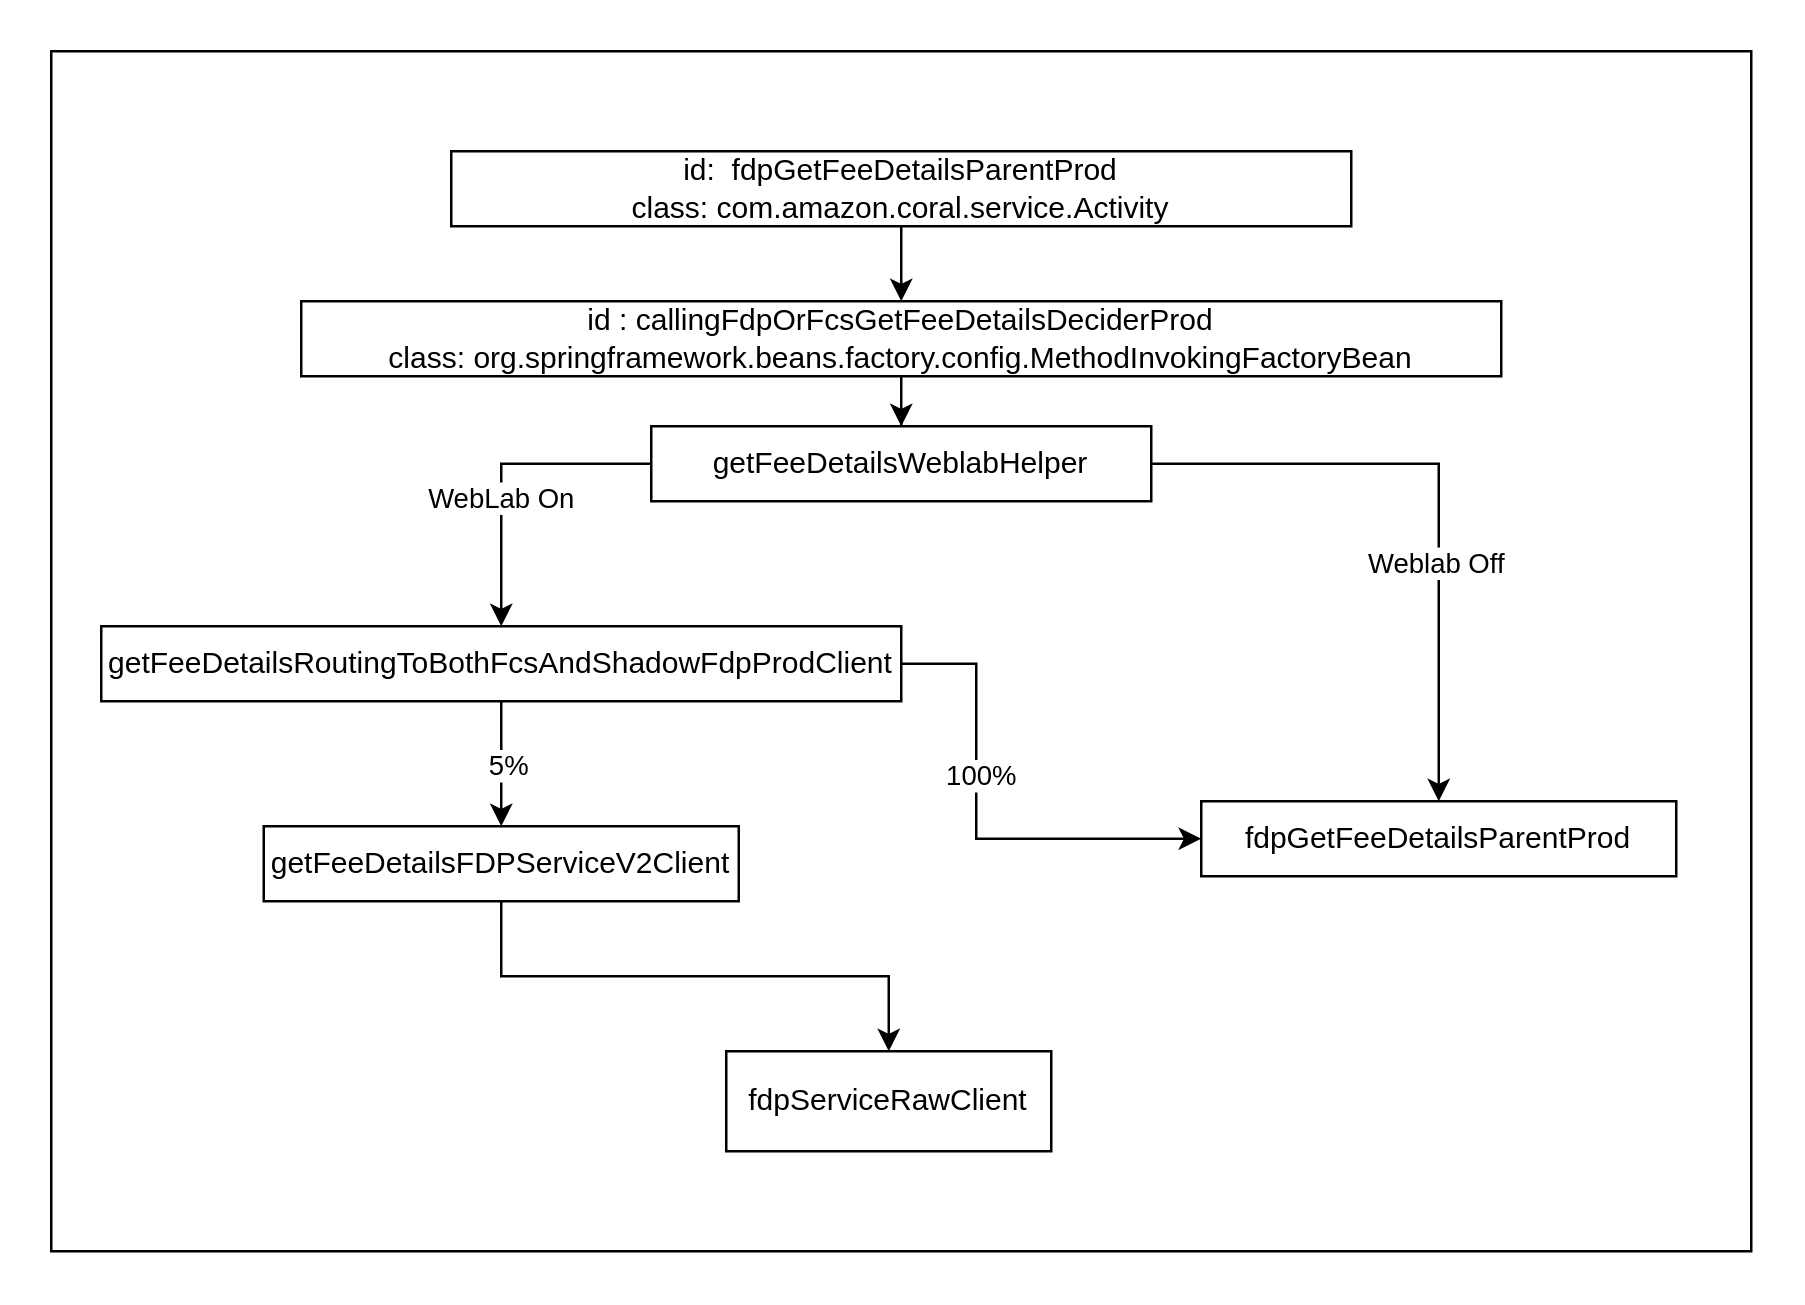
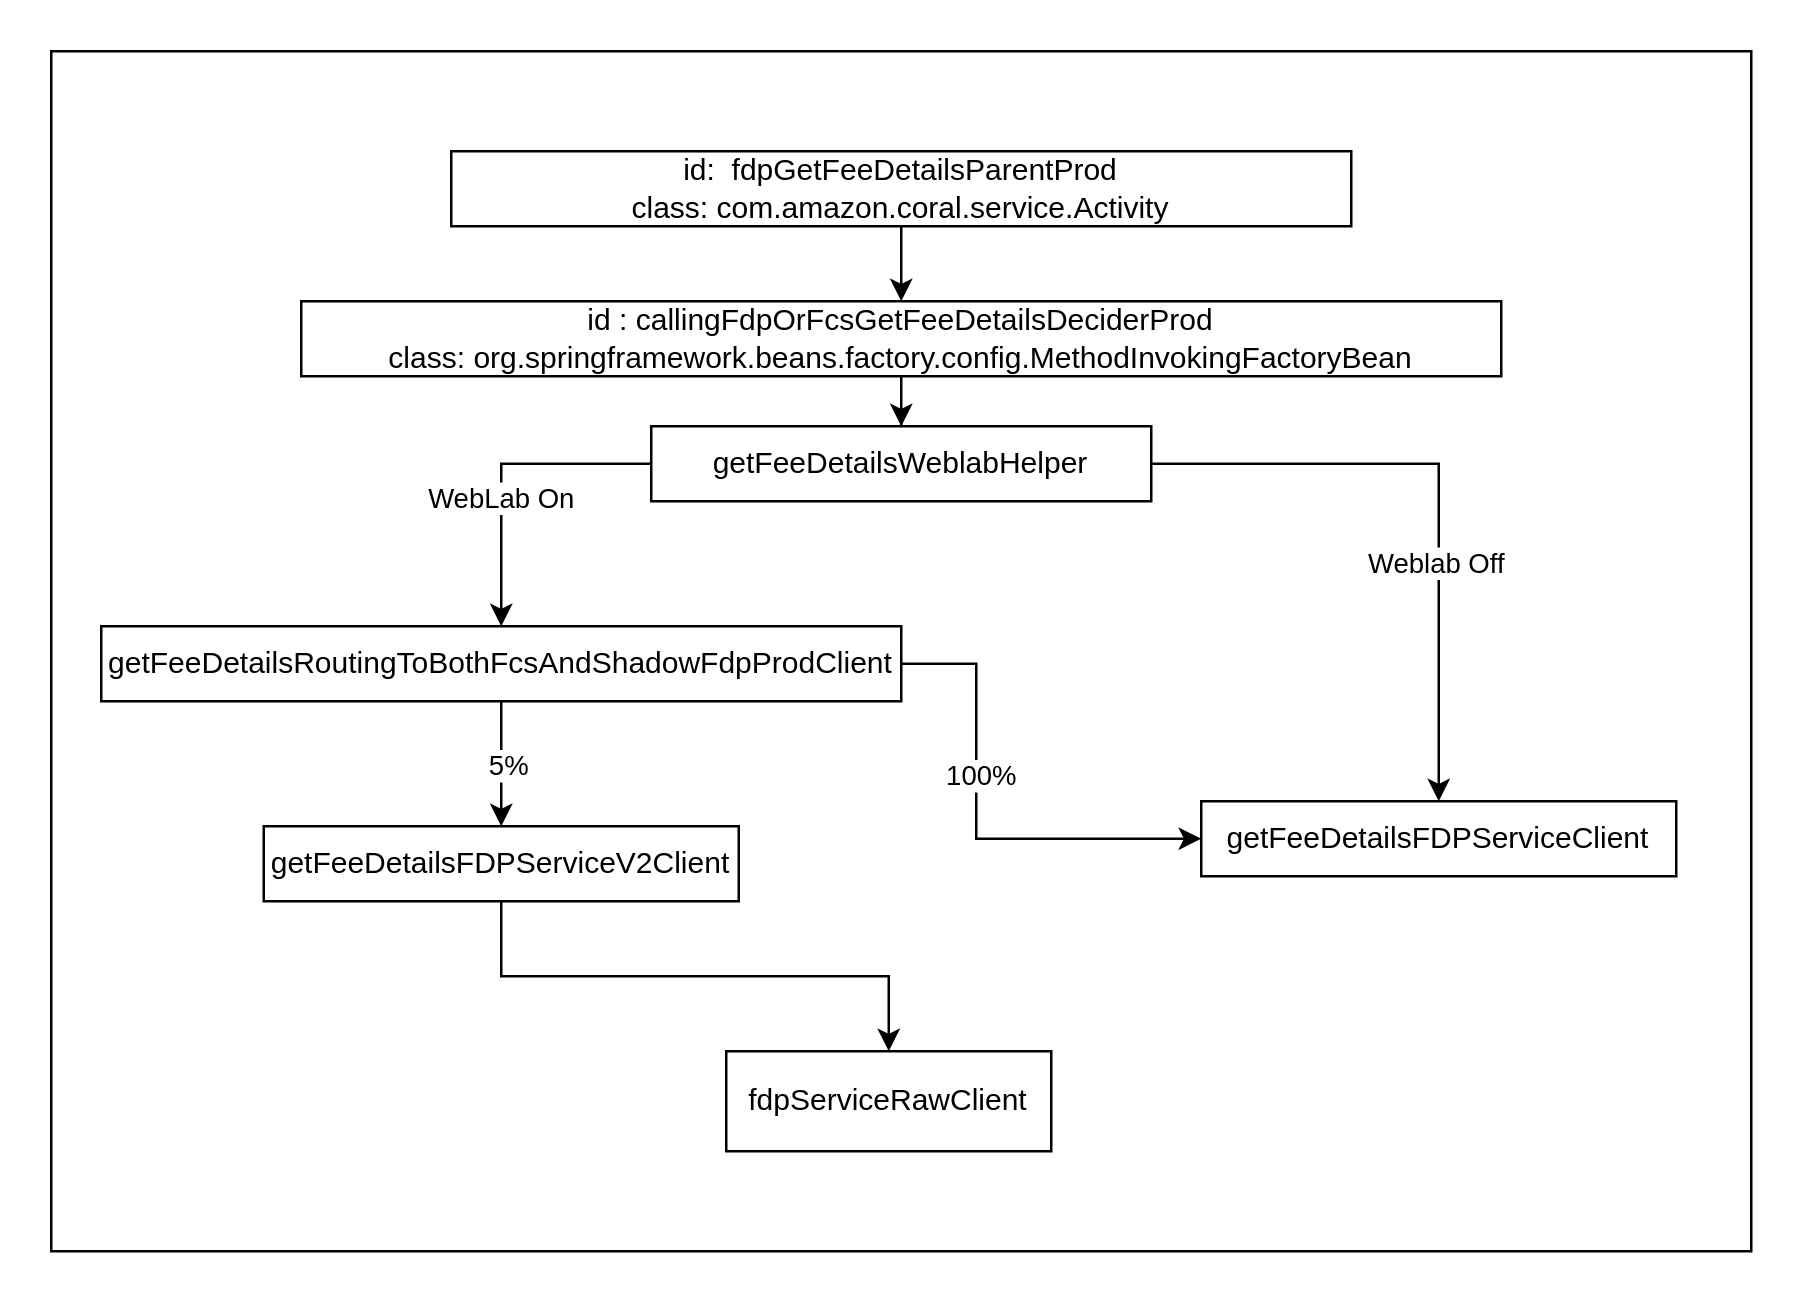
node "fdpGetFeeDetailsParentProd": label "fdpGetFeeDetailsParentProd" -> "getFeeDetailsFDPServiceClient"
